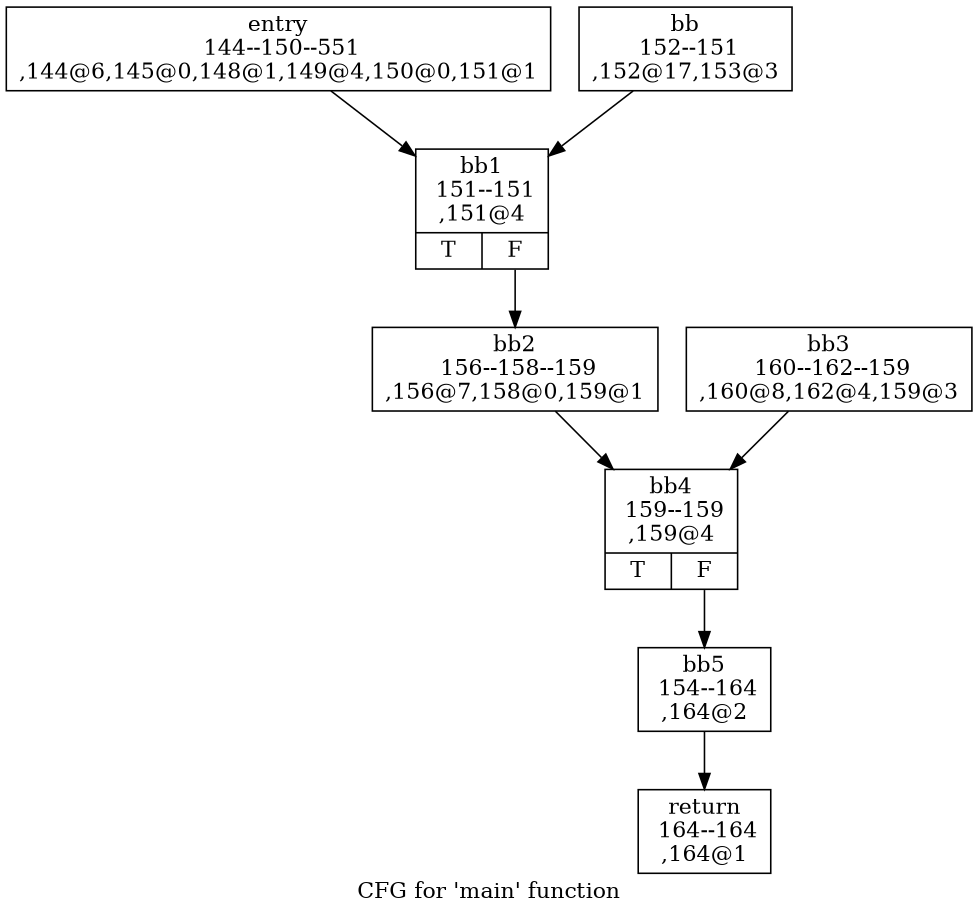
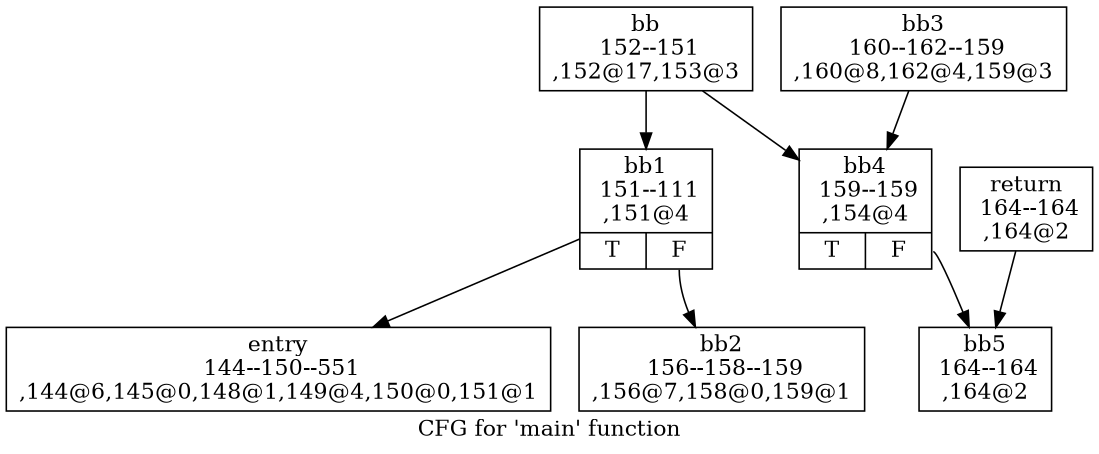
edge "entry" -> "bb1": reversed
node "bb1": text "151--151" -> "151--111"
edge "bb2" -> "bb4": now "bb" -> "bb4"
node "bb4": text ",159@4" -> ",154@4"
node "bb5": text "154--164" -> "164--164"
edge "bb5" -> "return": reversed
node "return": text ",164@1" -> ",164@2"
